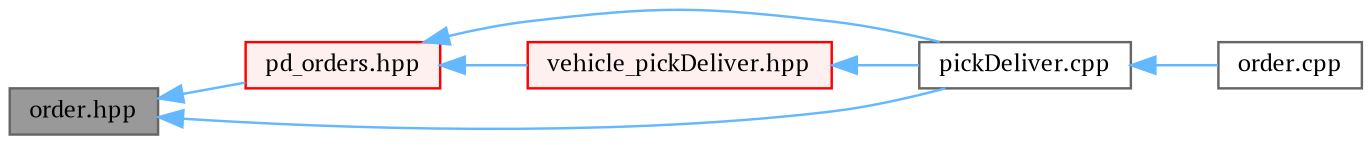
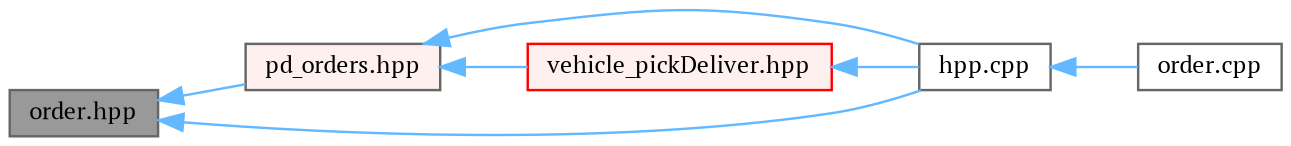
node "pd_orders.hpp": color red -> grey40
node "pickDeliver.cpp": label "pickDeliver.cpp" -> "hpp.cpp"
